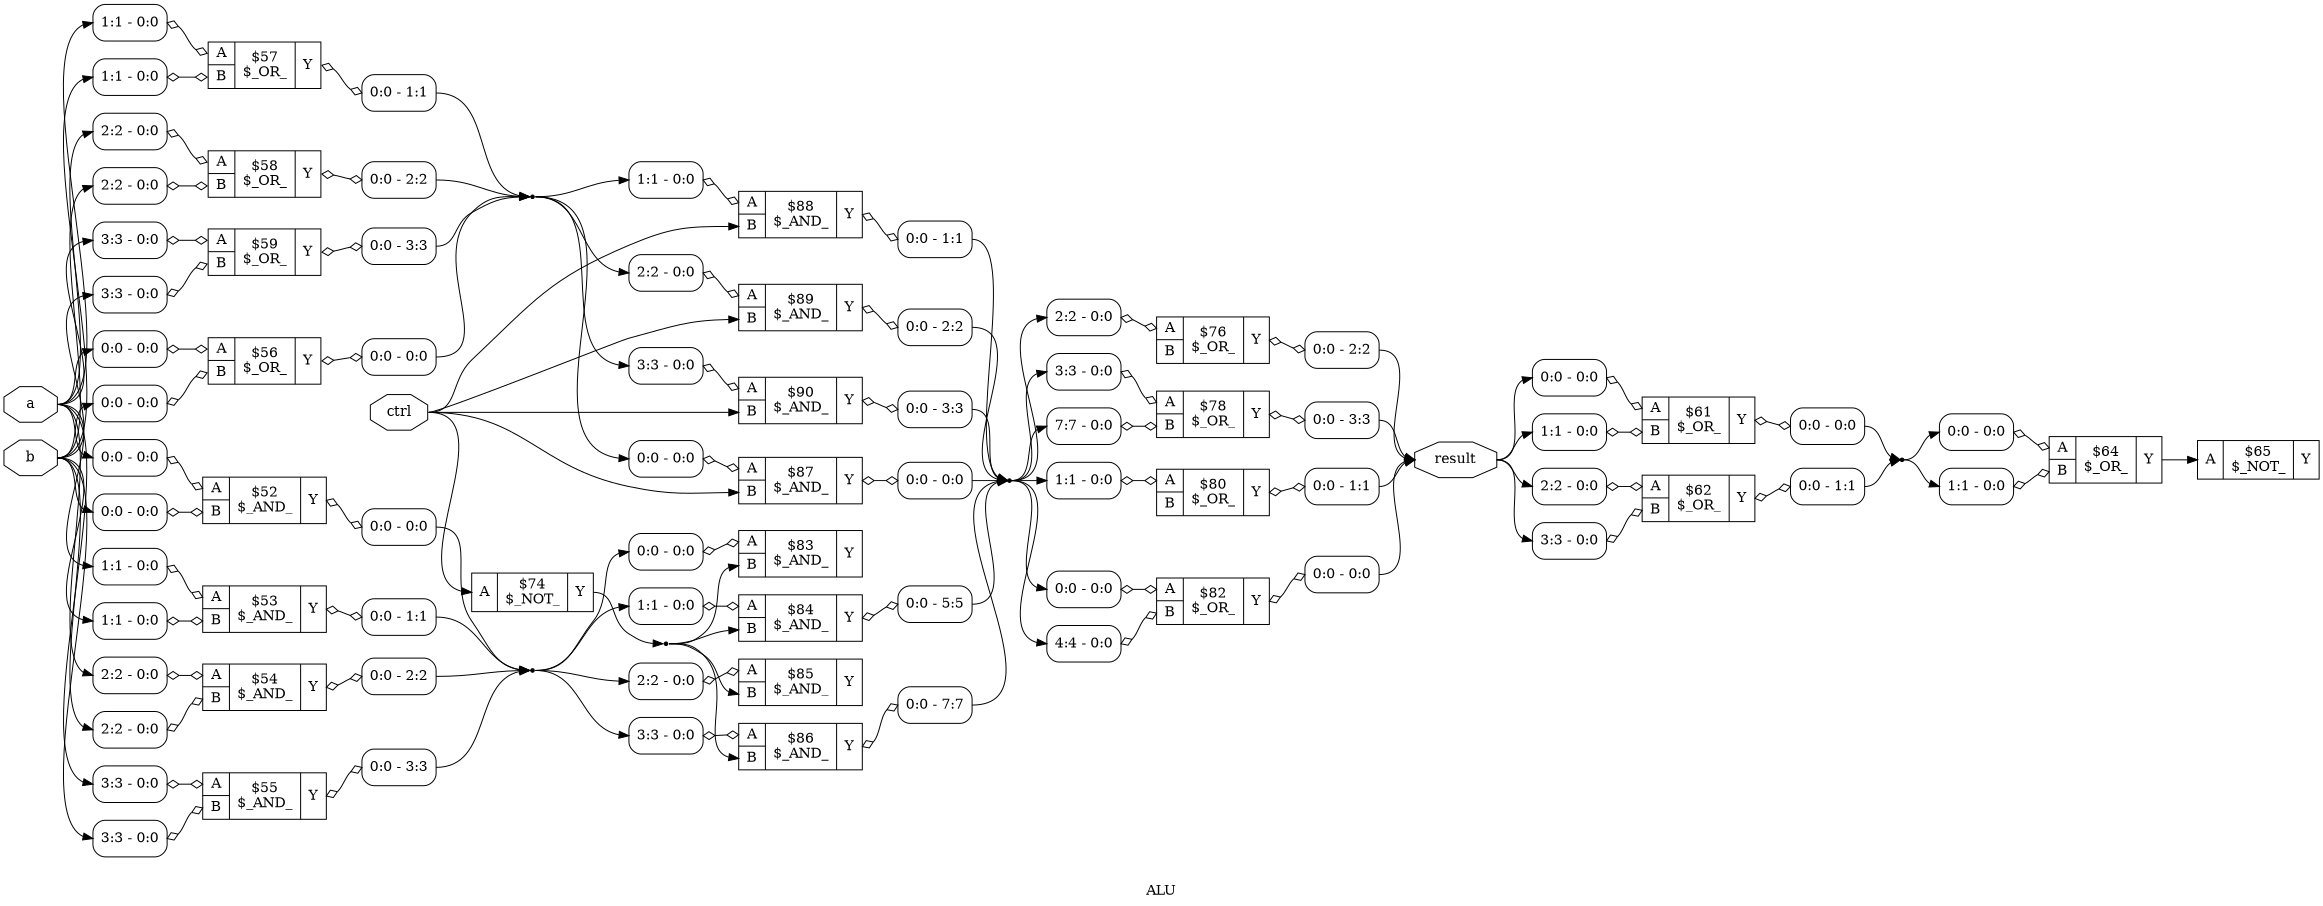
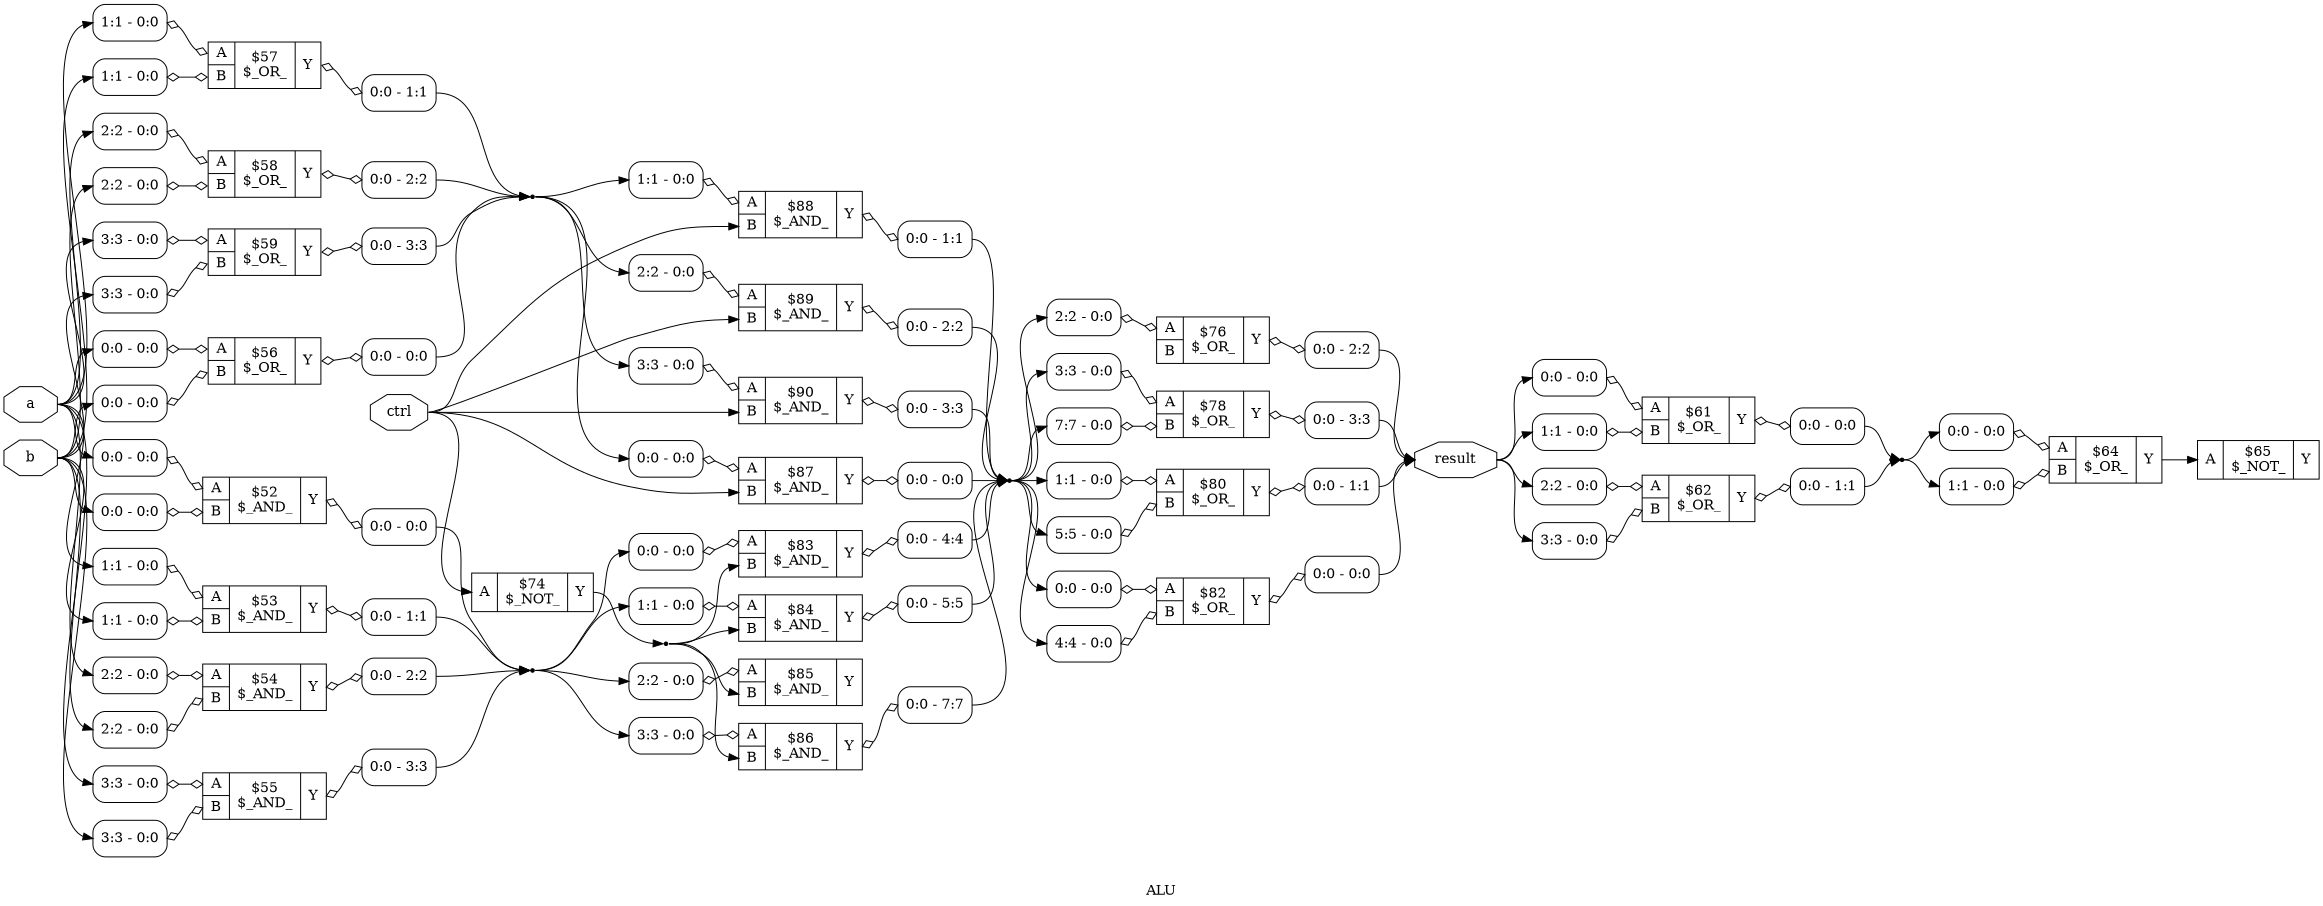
node "5:5 - 0:0": added
node "0:0 - 4:4": added
